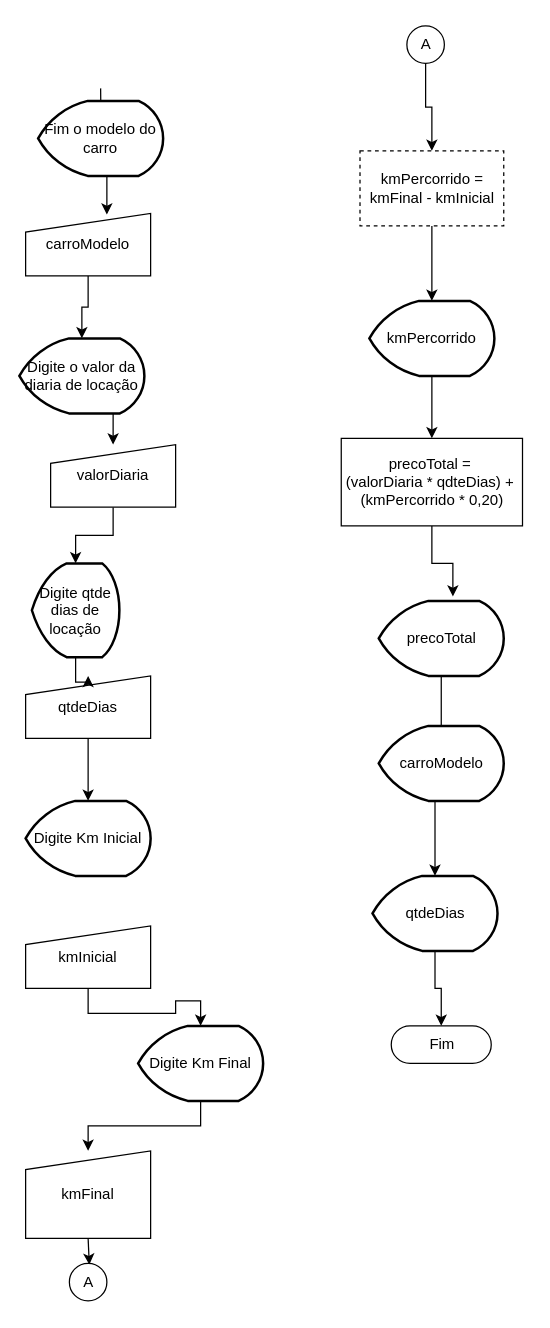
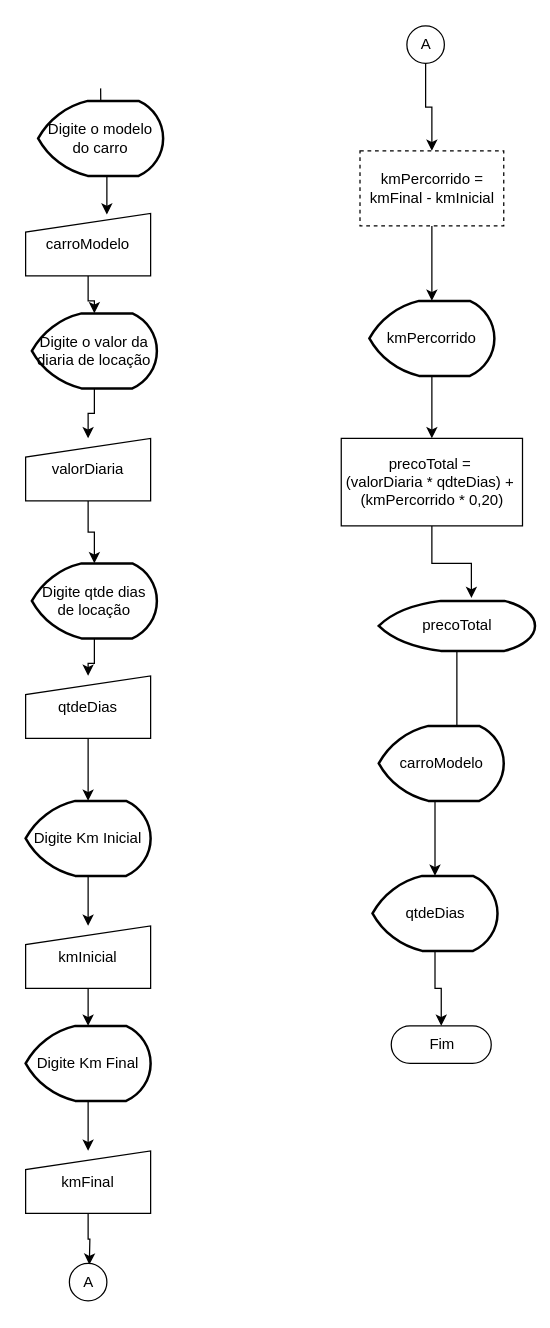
node "Fim o modelo do carro": label "Fim o modelo do carro" -> "Digite o modelo do carro"
node "Digite o valor da diaria de locação": moved (82, 376) -> (94, 351)
node "valorDiaria": moved (113, 476) -> (88, 469)
node "Digite qtde dias de locação": size 88x94 -> 125x75
node "precoTotal": size 125x75 -> 156x50
edge "Digite Km Inicial" -> "kmInicial": added
node "Digite Km Final": moved (201, 1063) -> (88, 1063)
node "kmFinal": size 125x88 -> 125x63
